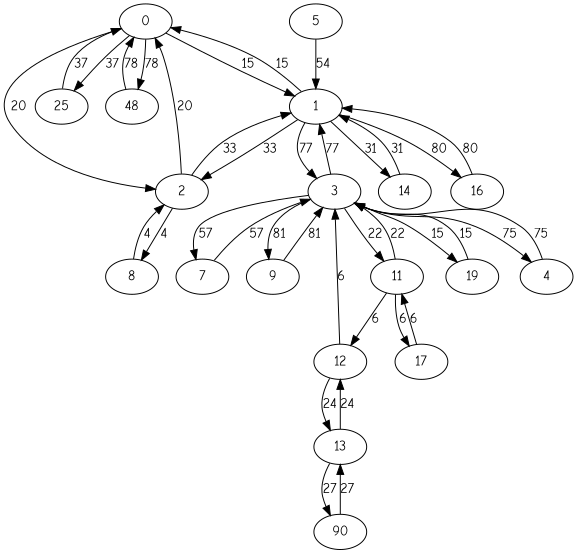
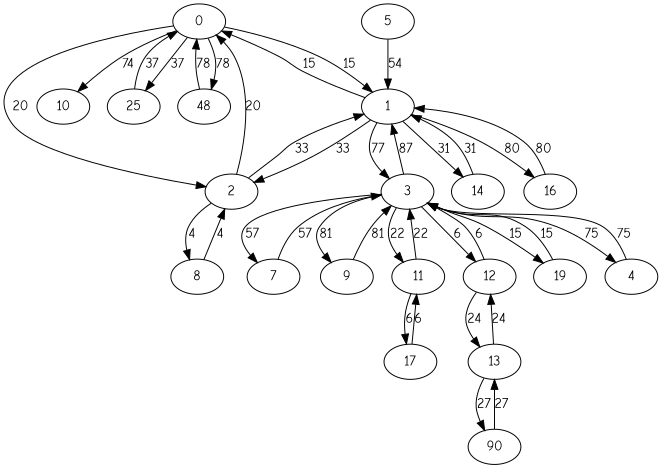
node "10": added
edge "3" -> "1": label "77" -> "87"
edge "11" -> "12": now "3" -> "12"
